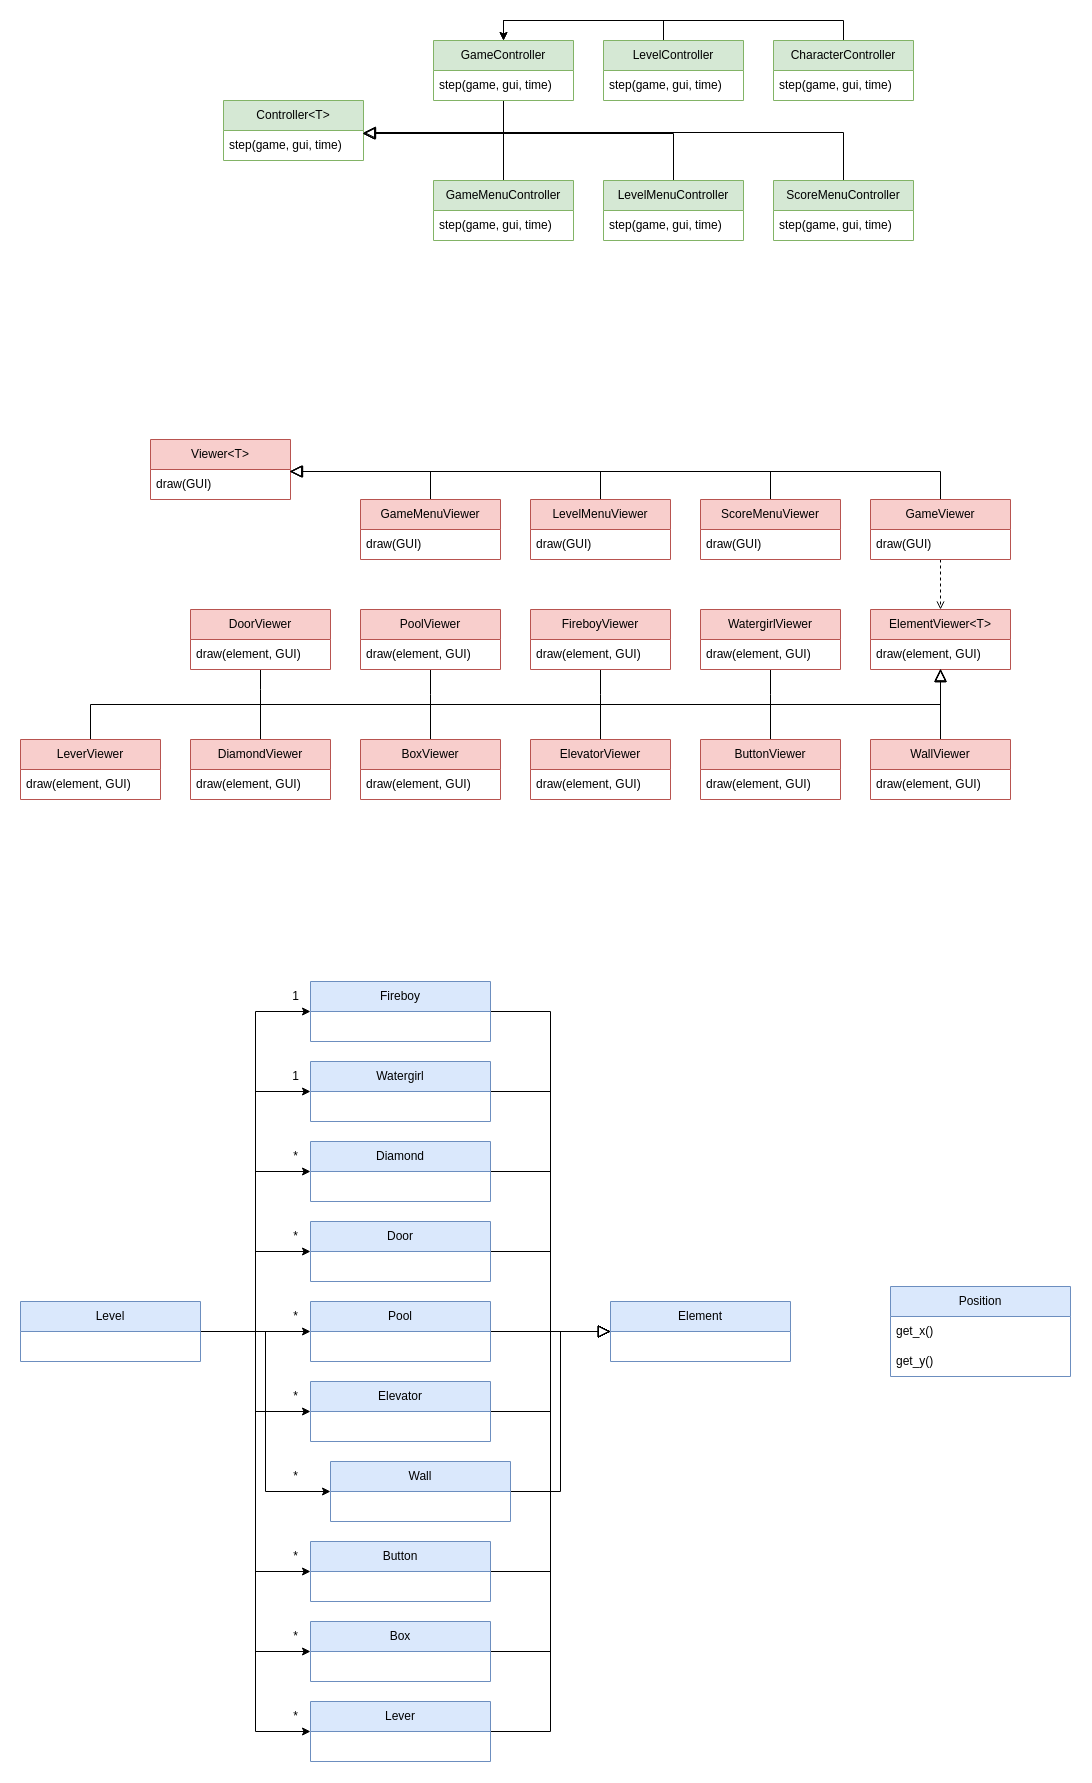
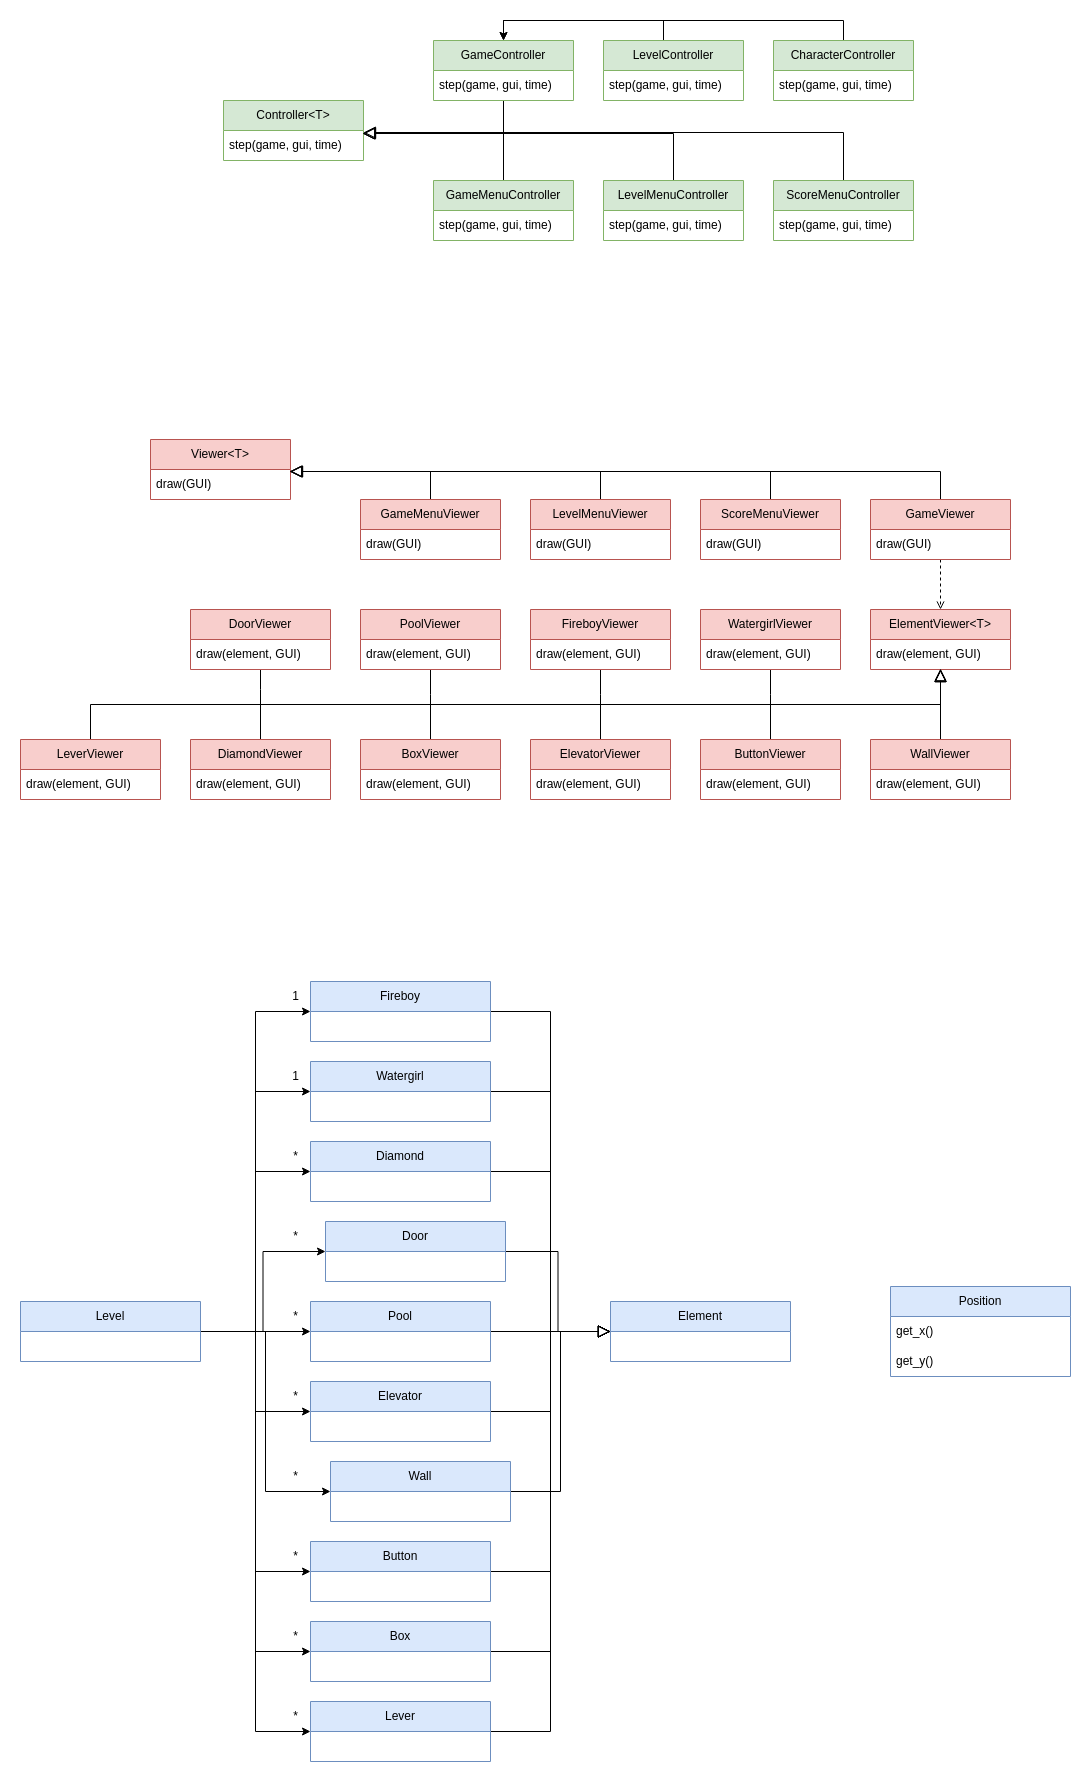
node "Door": moved (401, 1252) -> (416, 1252)
